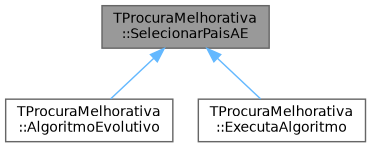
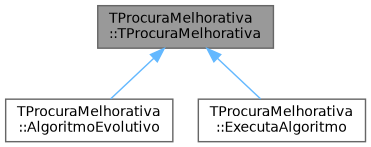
node "TProcuraMelhorativa ::SelecionarPaisAE": label "TProcuraMelhorativa ::SelecionarPaisAE" -> "TProcuraMelhorativa ::TProcuraMelhorativa"
